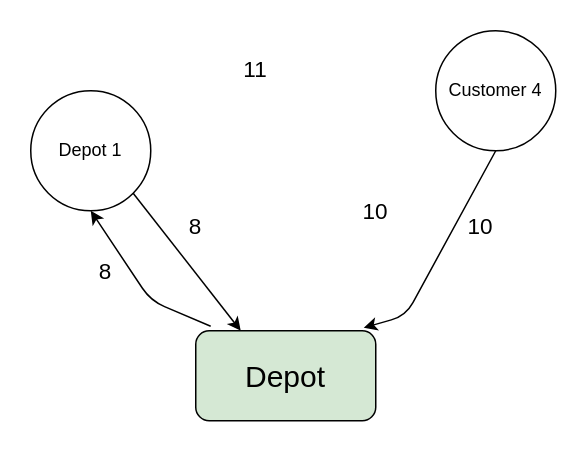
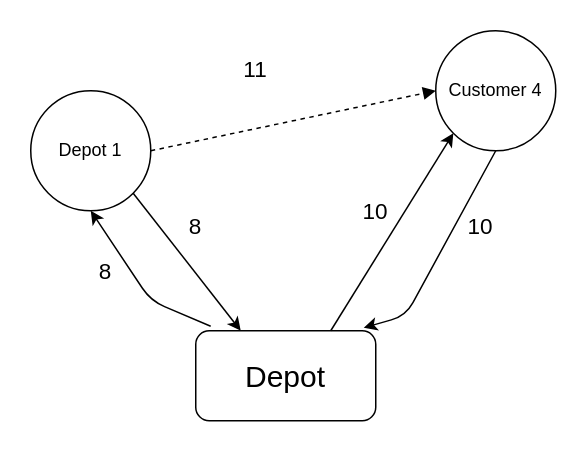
edge "Depot 1" -> "Customer 4": added
edge "Depot" -> "Customer 4": added
node "Depot": fillcolor #d5e8d4 -> #ffffff
